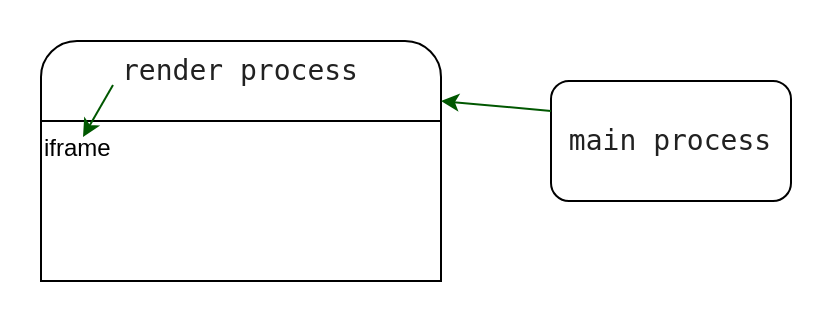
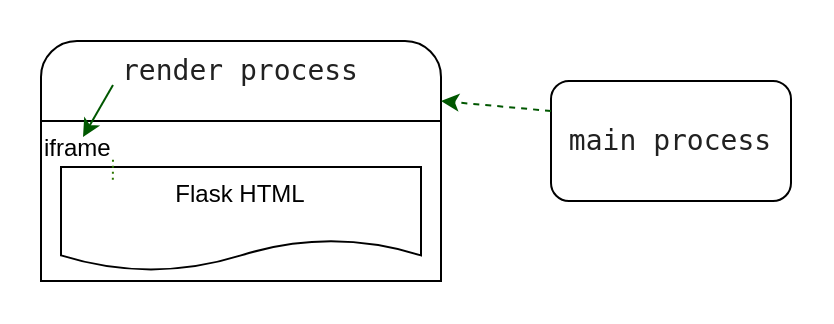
edge "main process" -> "render process": style solid -> dashed
edge "iframe" -- "Flask HTML": added
node "Flask HTML": added
